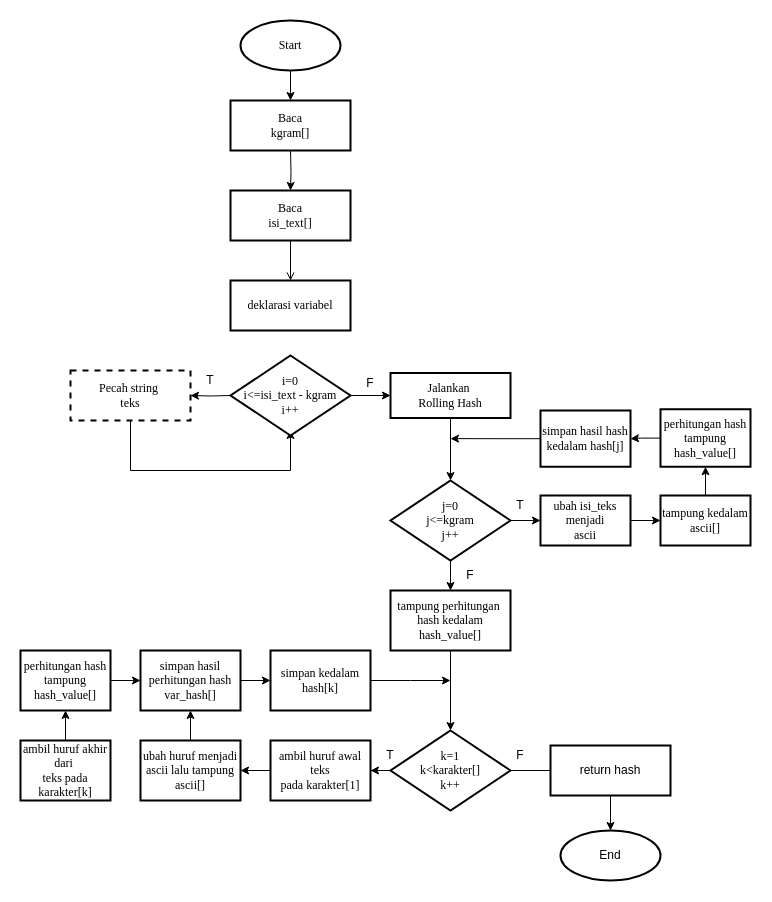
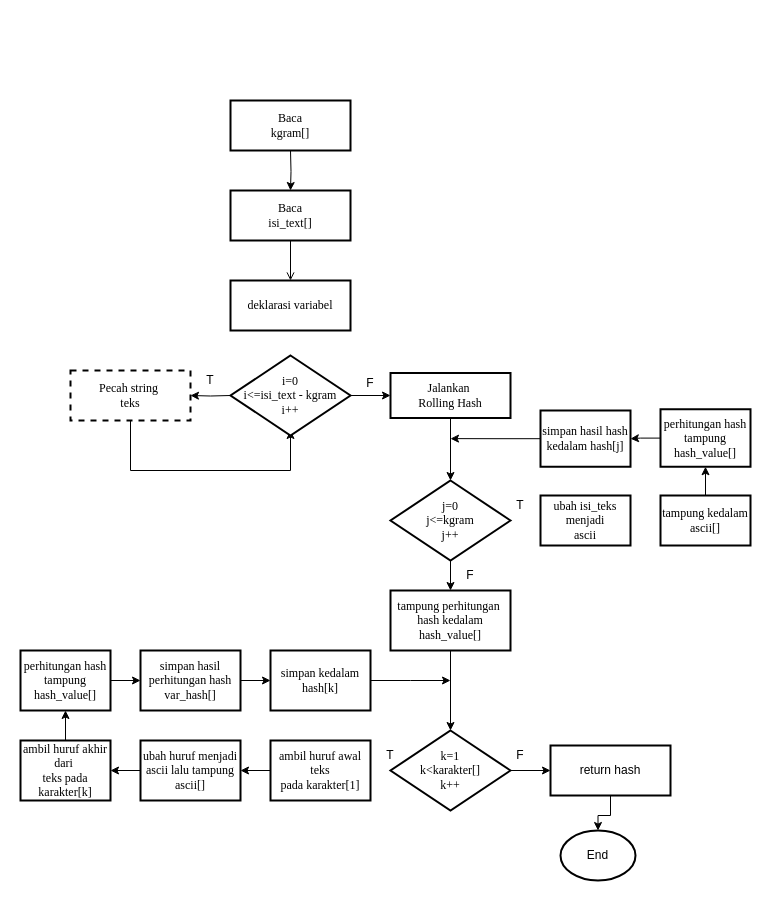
node "Start": removed
edge "Start" -> "Baca kgram[]": removed
edge "j=0 j<=kgram j++" -> "ubah isi_teks menjadi ascii": removed
edge "ubah isi_teks menjadi ascii" -> "tampung kedalam ascii[]": removed
edge "ubah huruf menjadi ascii lalu tampung ascii[]" -> "simpan hasil perhitungan hash var_hash[]": now "ubah huruf menjadi ascii lalu tampung ascii[]" -> "ambil huruf akhir dari teks pada karakter[k]"
edge "k=1 k<karakter[] k++" -> "ambil huruf awal teks pada karakter[1]": removed
edge "k=1 k<karakter[] k++" -- "return hash": arrowhead none -> classic
node "End": size 100x50 -> 75x50
